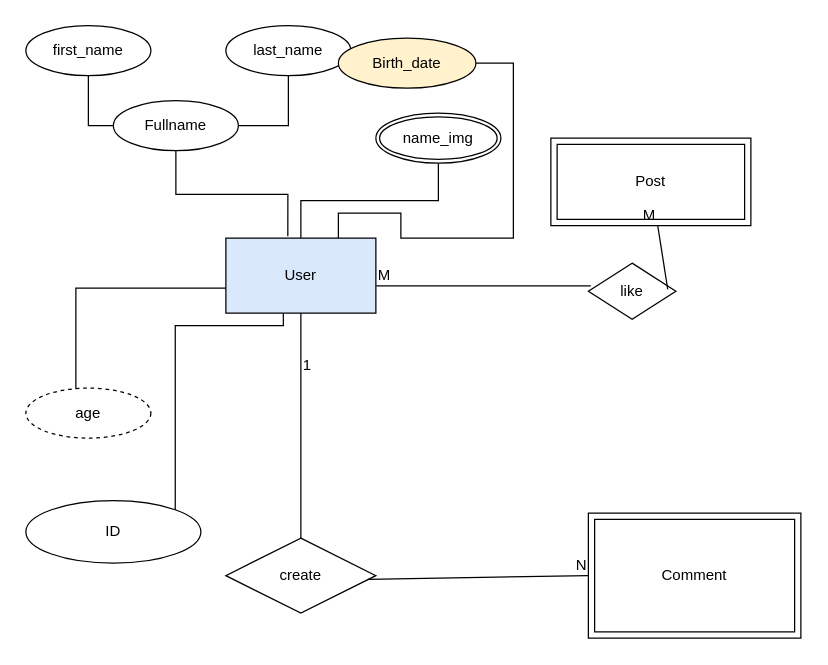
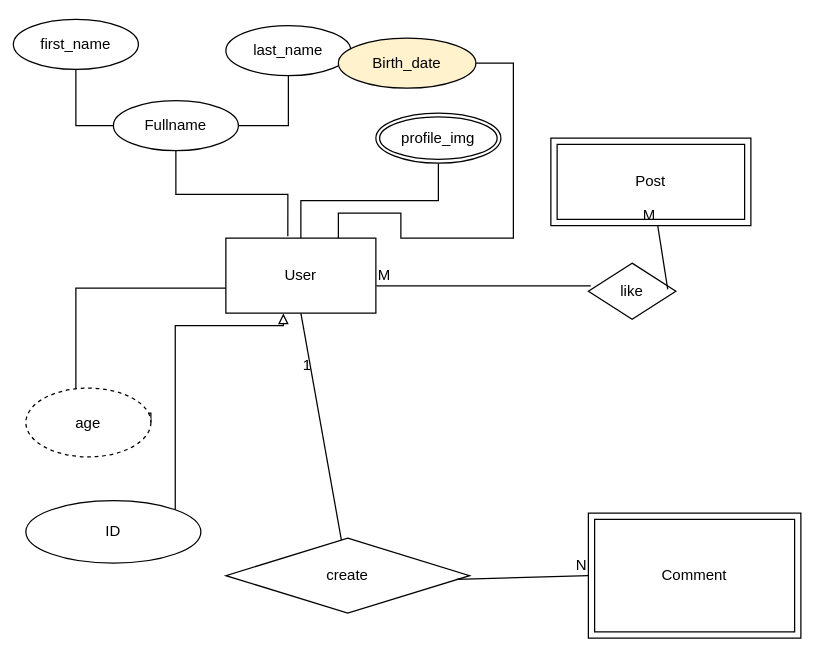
node "first_name": moved (88, 51) -> (76, 44)
node "name_img": label "name_img" -> "profile_img"
node "User": fillcolor #dae8fc -> #ffffff
edge "User" -- "ID": arrowhead none -> block
node "age": size 125x50 -> 125x69
node "create": size 150x75 -> 244x75
